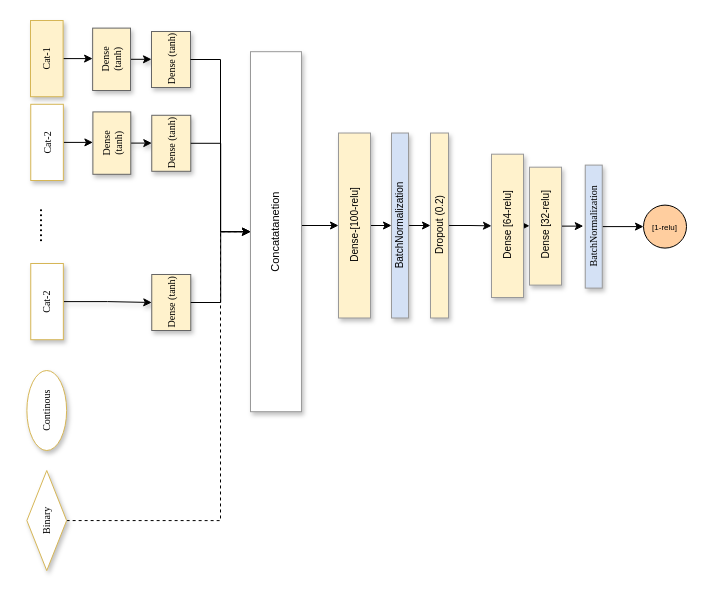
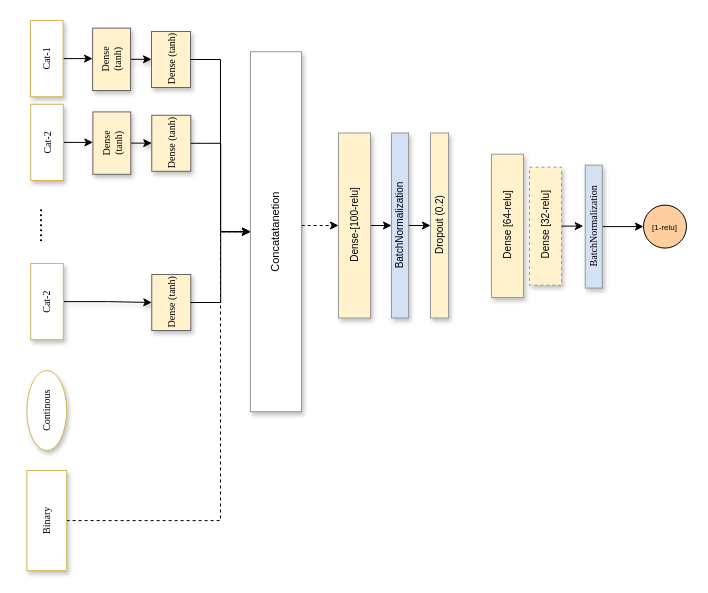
node "Cat-1": fillcolor #fff2cc -> #ffffff
edge "Concatatanetion" -> "Dense-[100-relu]": style solid -> dashed
edge "Dropout (0.2)" -> "Dense [64-relu]": removed
edge "Dense [64-relu]" -> "Dense [32-relu]": removed
node "Dense [32-relu]": style solid -> dashed
node "Binary": shape diamond -> rectangle
